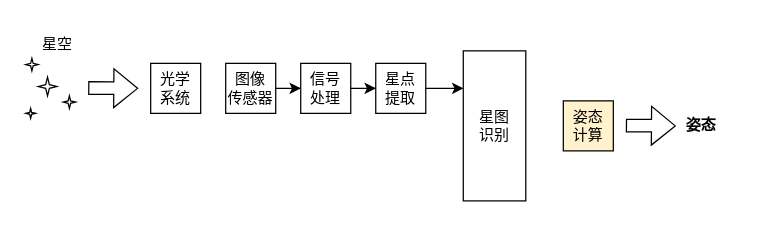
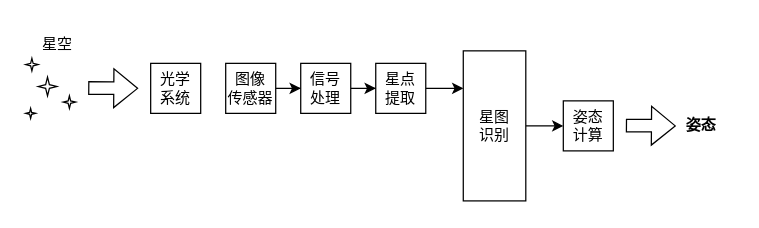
edge "星图 识别" -> "姿态 计算": added
node "姿态 计算": fillcolor #fff2cc -> #ffffff
